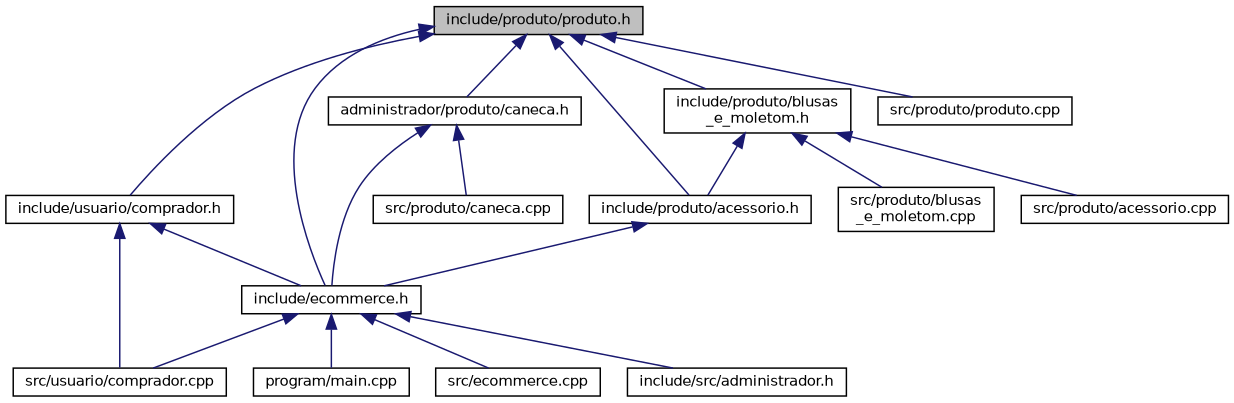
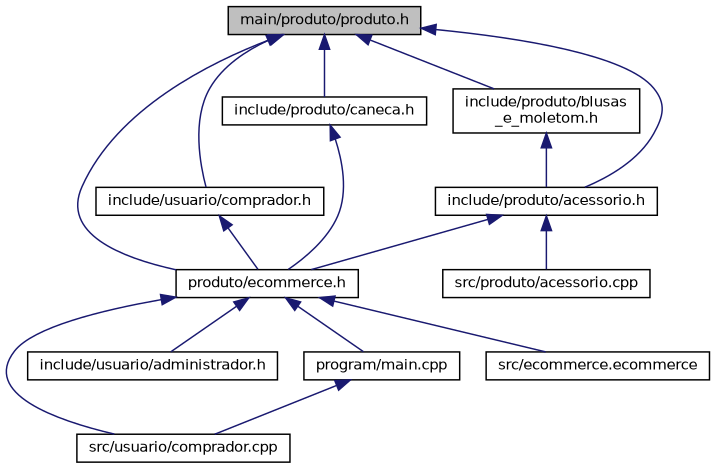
node "include/produto/produto.h": label "include/produto/produto.h" -> "main/produto/produto.h"
node "administrador/produto/caneca.h": label "administrador/produto/caneca.h" -> "include/produto/caneca.h"
node "src/produto/produto.cpp": removed
edge "src/produto/acessorio.cpp" -> "include/produto/blusas _e_moletom.h": now "src/produto/acessorio.cpp" -> "include/produto/acessorio.h"
node "src/produto/caneca.cpp": removed
node "src/produto/blusas _e_moletom.cpp": removed
node "include/ecommerce.h": label "include/ecommerce.h" -> "produto/ecommerce.h"
edge "src/usuario/comprador.cpp" -> "include/usuario/comprador.h": now "src/usuario/comprador.cpp" -> "program/main.cpp"
node "src/ecommerce.cpp": label "src/ecommerce.cpp" -> "src/ecommerce.ecommerce"
node "include/src/administrador.h": label "include/src/administrador.h" -> "include/usuario/administrador.h"
